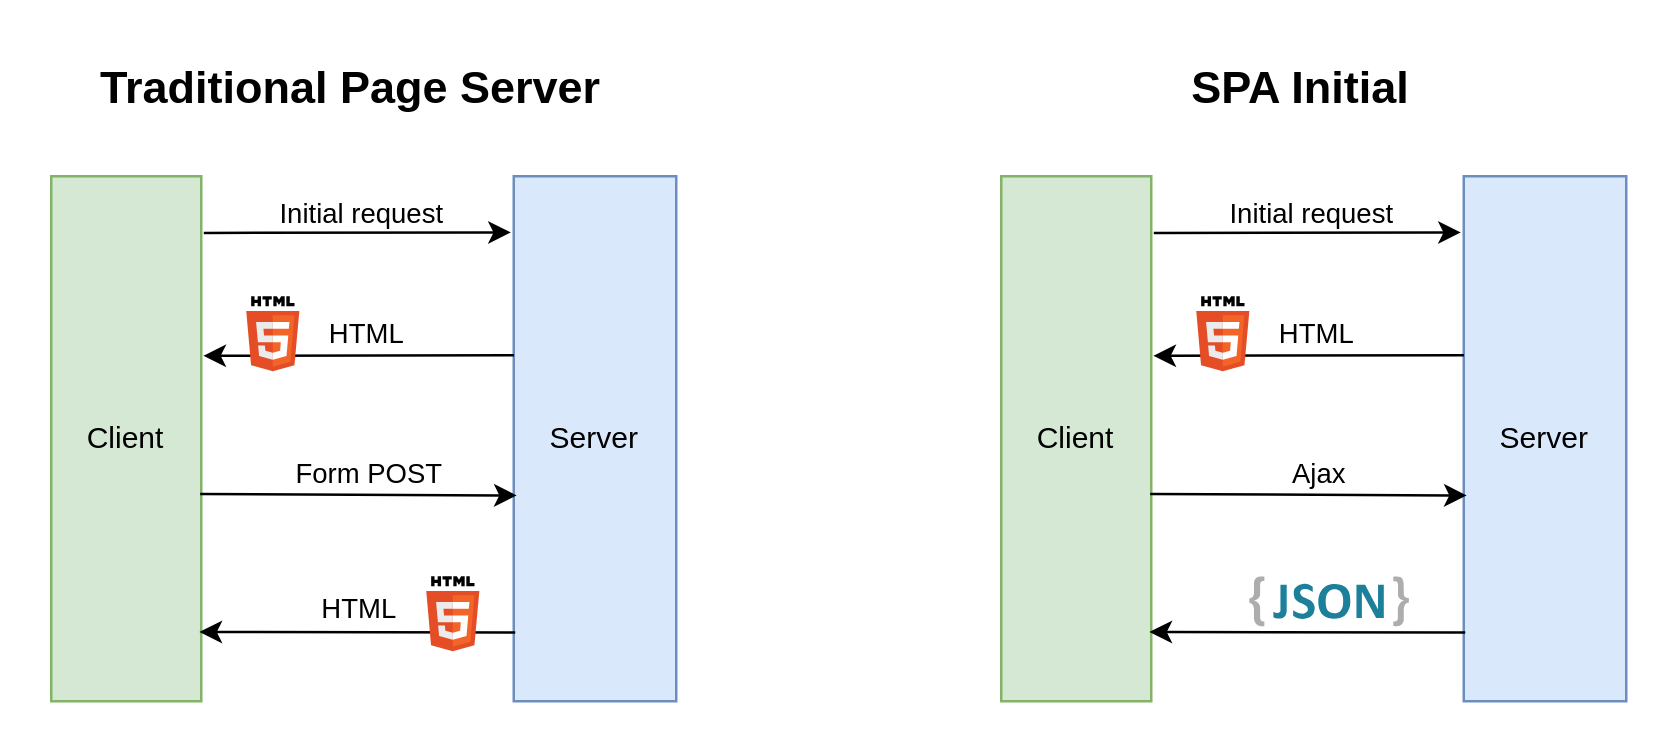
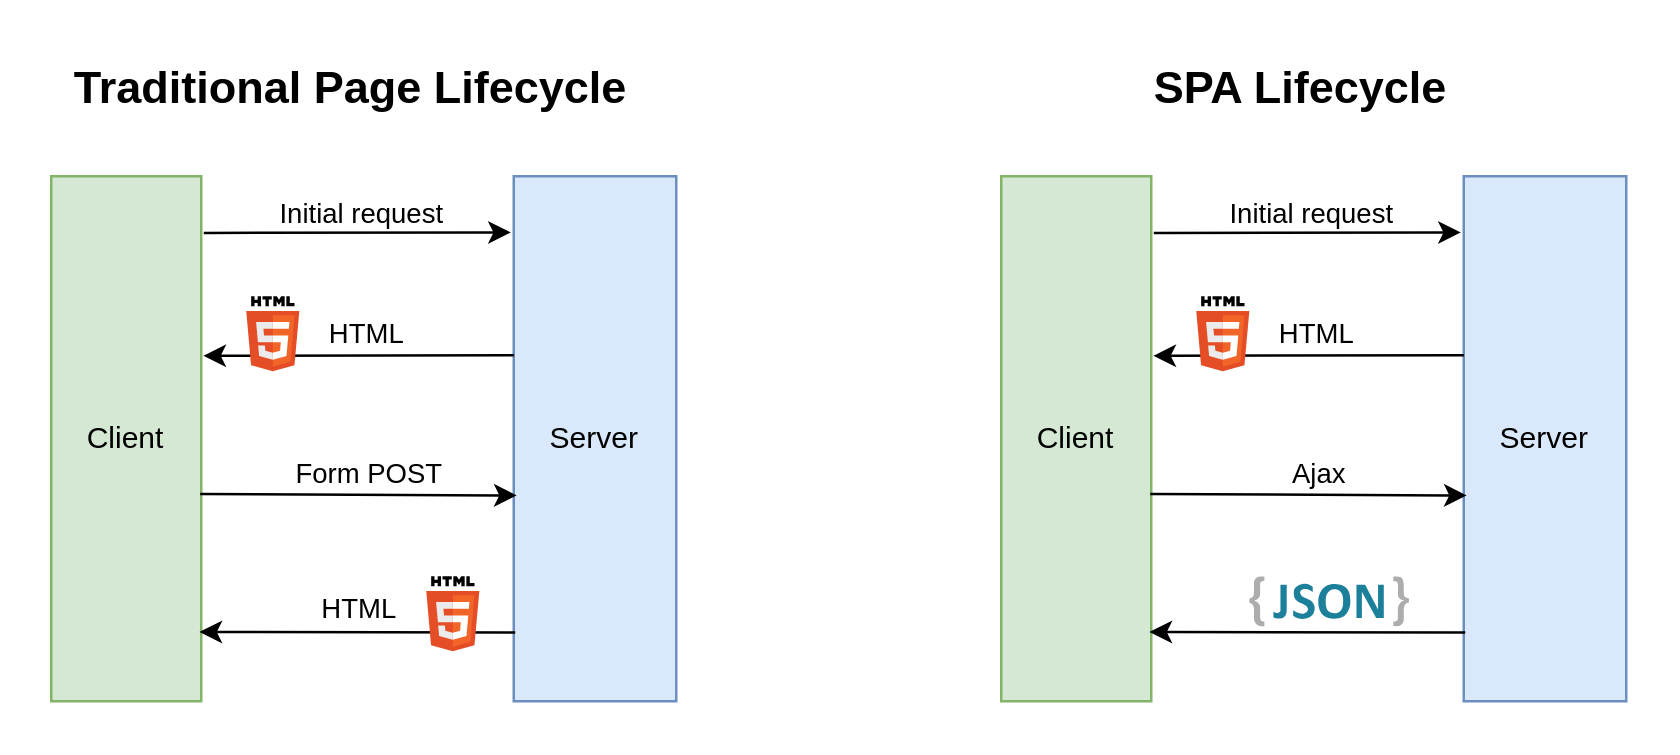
node "Traditional Page Server": label "Traditional Page Server" -> "Traditional Page Lifecycle"
node "SPA Initial": label "SPA Initial" -> "SPA Lifecycle"
